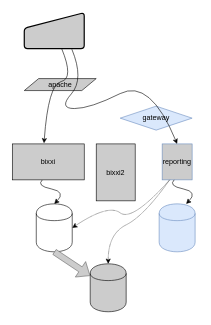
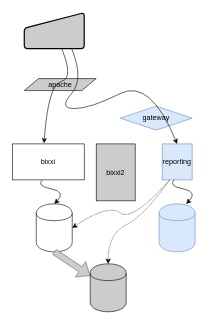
node "bixxi": fillcolor #cccccc -> #ffffff
node "reporting": fillcolor #cccccc -> #dae8fc
